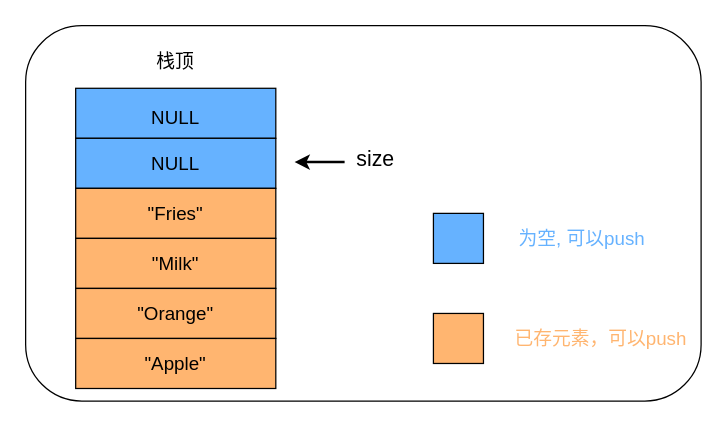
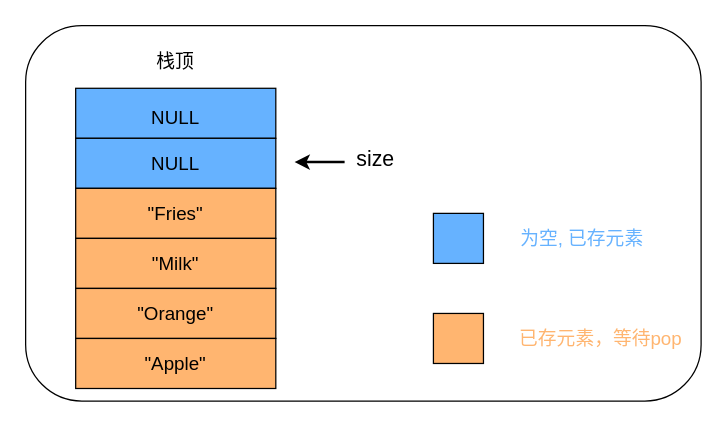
node "为空, 可以push": label "为空, 可以push" -> "为空, 已存元素"
node "已存元素，可以push": label "已存元素，可以push" -> "已存元素，等待pop"
